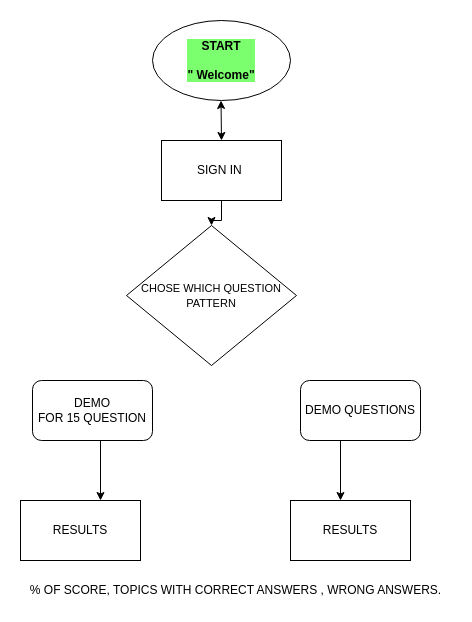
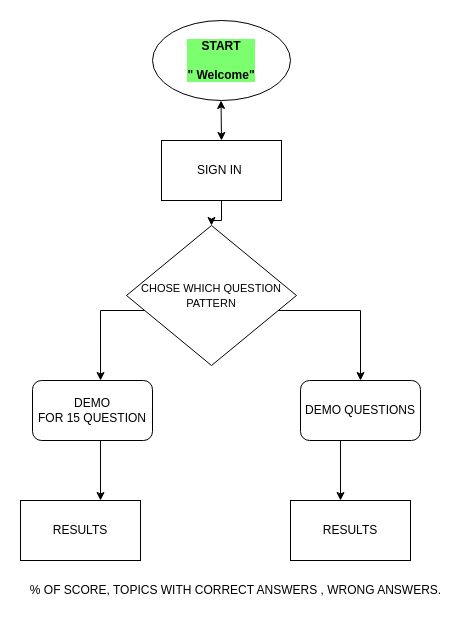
edge "CHOSE WHICH QUESTION PATTERN" -> "DEMO QUESTIONS": added
edge "CHOSE WHICH QUESTION PATTERN" -> "DEMO FOR 15 QUESTION": added
